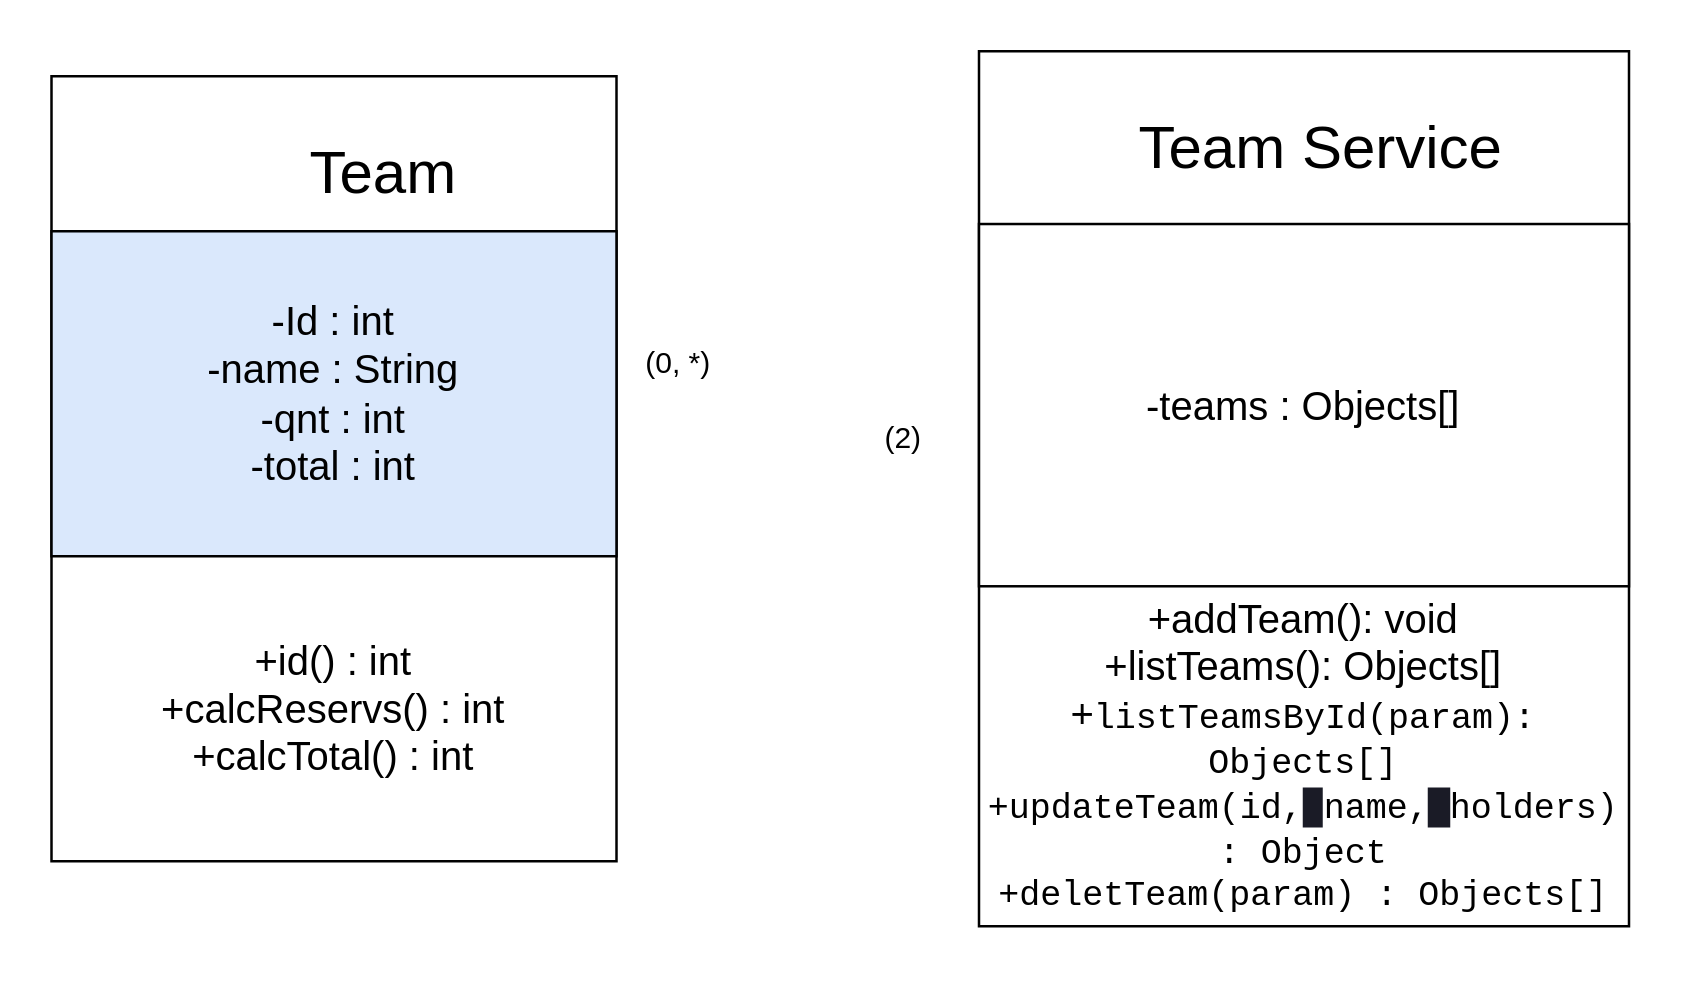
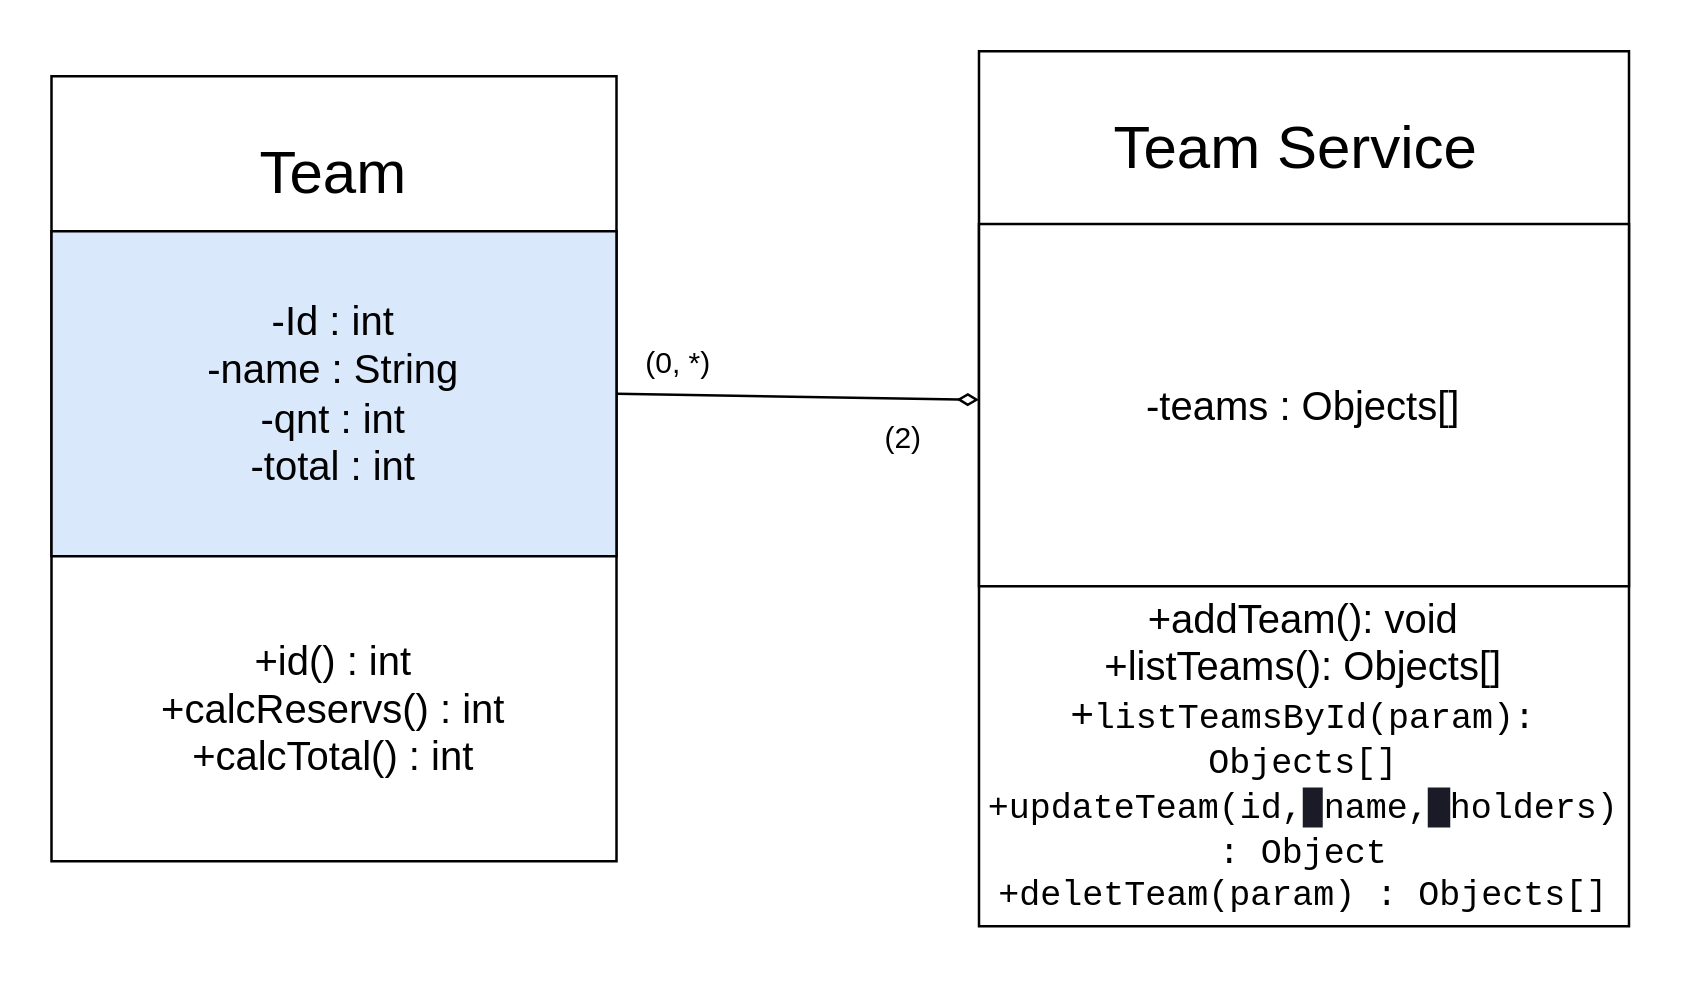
node "Team Service": moved (1320, 149) -> (1295, 149)
node "Team": moved (384, 174) -> (334, 174)
edge "-Id : int -name : String -qnt : int -total : int" -> "-teams : Objects[]": added
